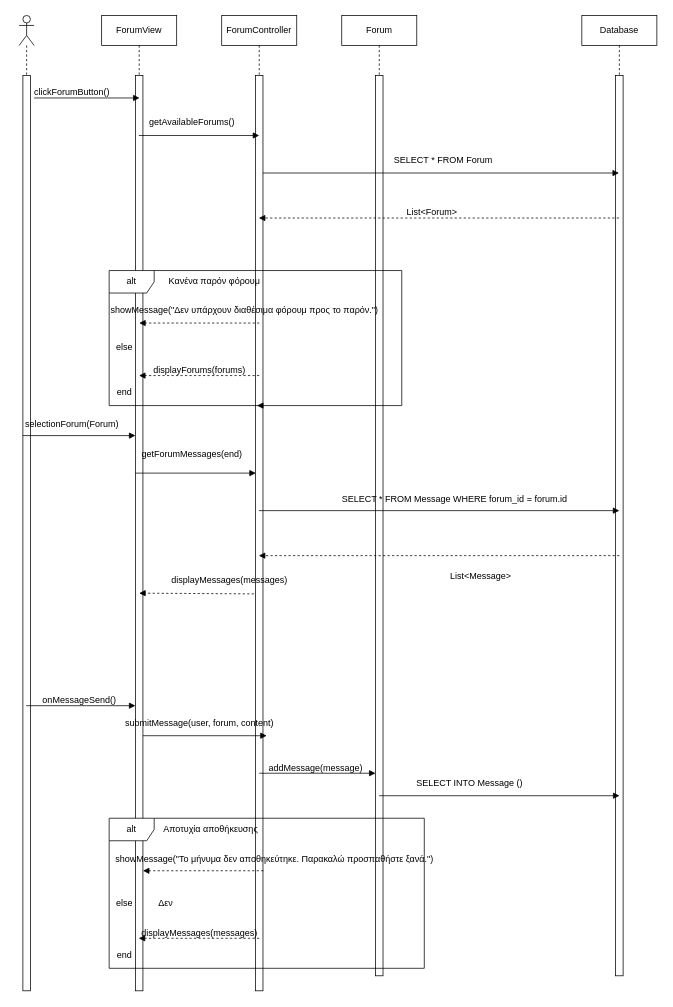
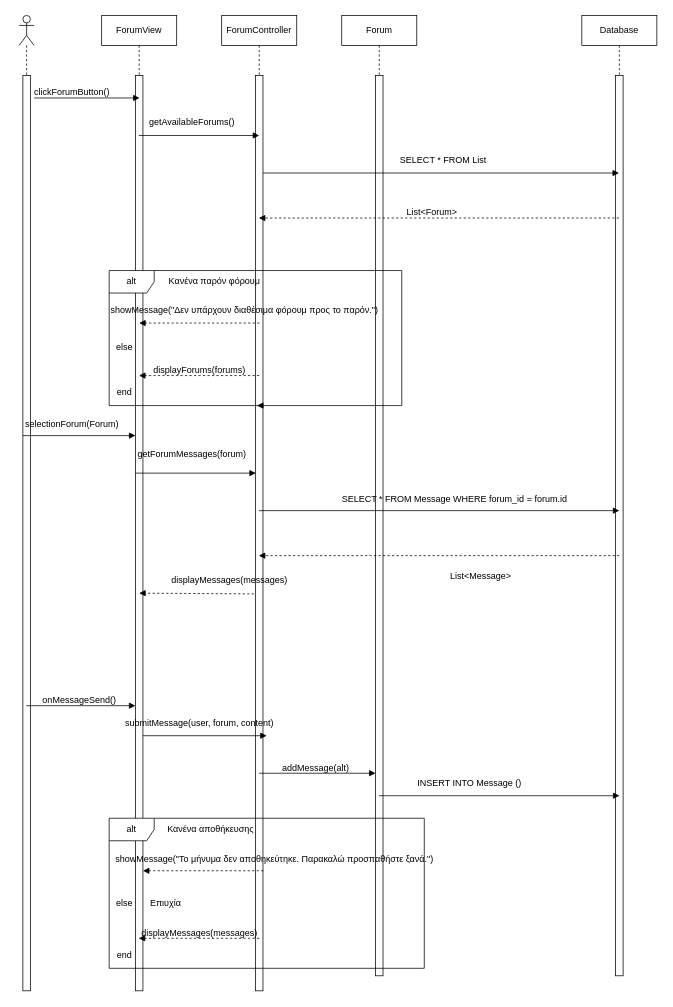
node "SELECT * FROM Forum": label "SELECT * FROM Forum" -> "SELECT * FROM List"
node "getForumMessages(end)": label "getForumMessages(end)" -> "getForumMessages(forum)"
node "addMessage(message)": label "addMessage(message)" -> "addMessage(alt)"
node "SELECT INTO Message ()": label "SELECT INTO Message ()" -> "INSERT INTO Message ()"
node "Αποτυχία αποθήκευσης": label "Αποτυχία αποθήκευσης" -> "Κανένα αποθήκευσης"
node "Δεν": label "Δεν" -> "Επιυχία"
